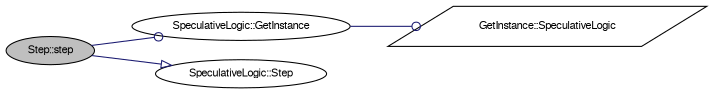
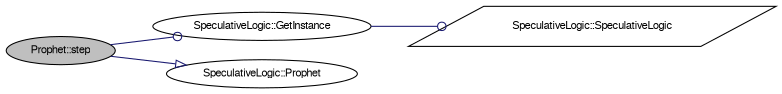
node "GetInstance::SpeculativeLogic": label "GetInstance::SpeculativeLogic" -> "SpeculativeLogic::SpeculativeLogic"
node "Step::step": label "Step::step" -> "Prophet::step"
node "SpeculativeLogic::Step": label "SpeculativeLogic::Step" -> "SpeculativeLogic::Prophet"
